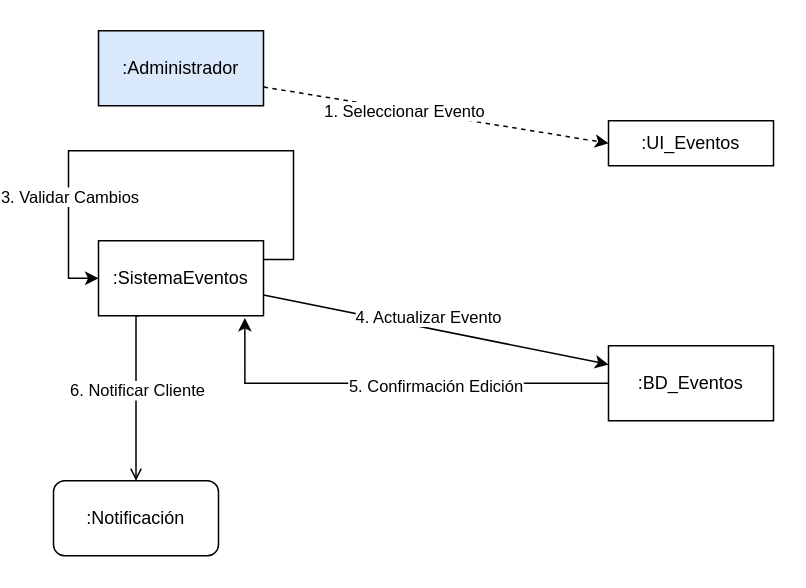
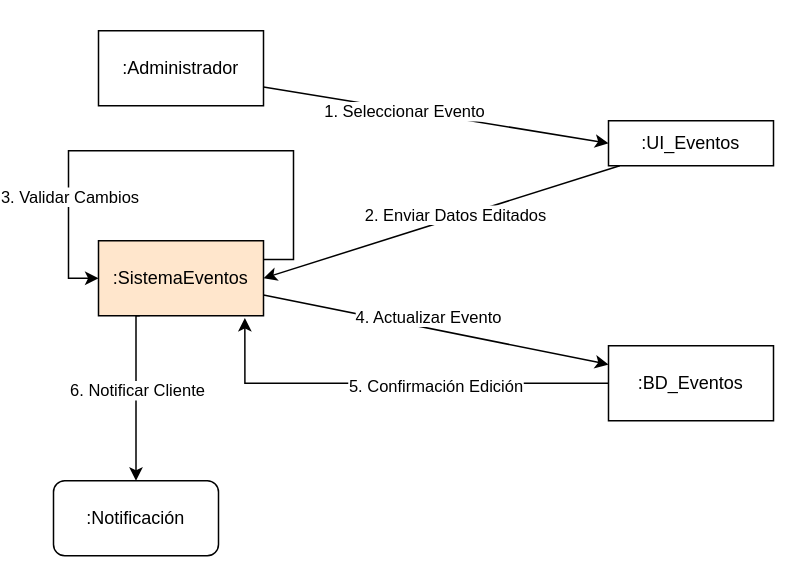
node ":Administrador": fillcolor #dae8fc -> #ffffff
edge ":Administrador" -> ":UI_Eventos": style dashed -> solid
edge ":UI_Eventos" -> ":SistemaEventos": added, label "2. Enviar Datos Editados"
node ":SistemaEventos": fillcolor #ffffff -> #ffe6cc
edge ":SistemaEventos" -> ":Notificación": arrowhead open -> classic
